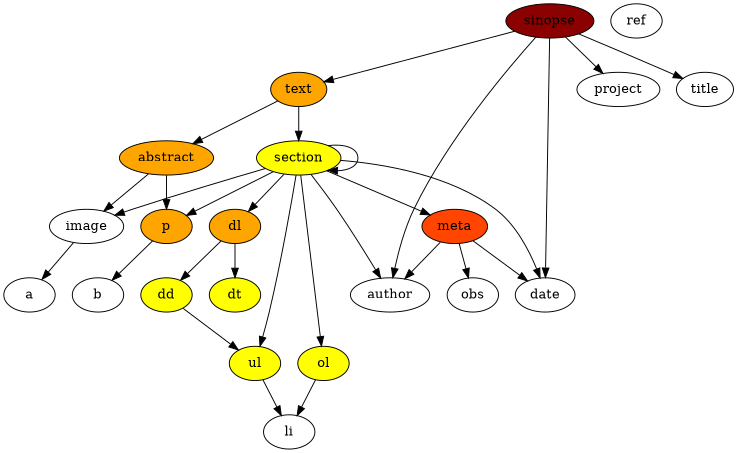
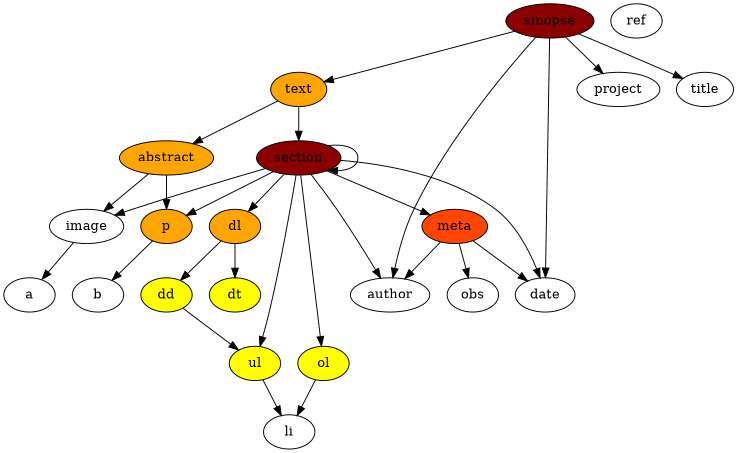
node "section": fillcolor yellow -> red4
